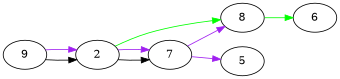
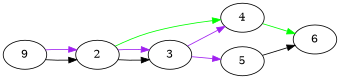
node "8": label "8" -> "4"
edge "5" -> "6": added
node "7": label "7" -> "3"
